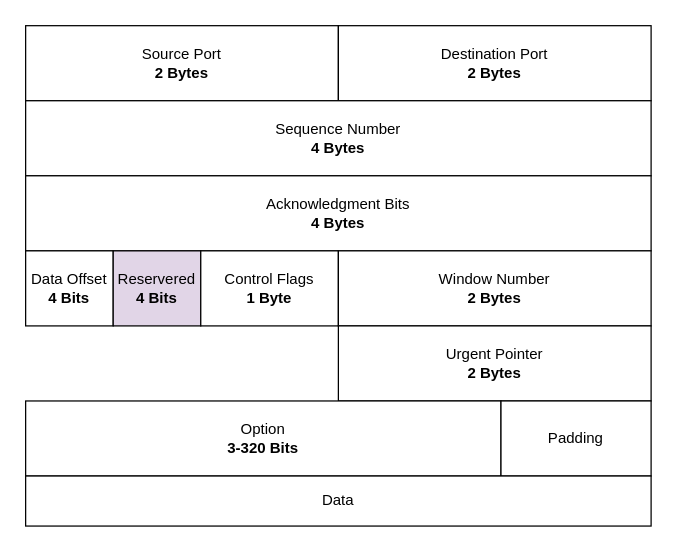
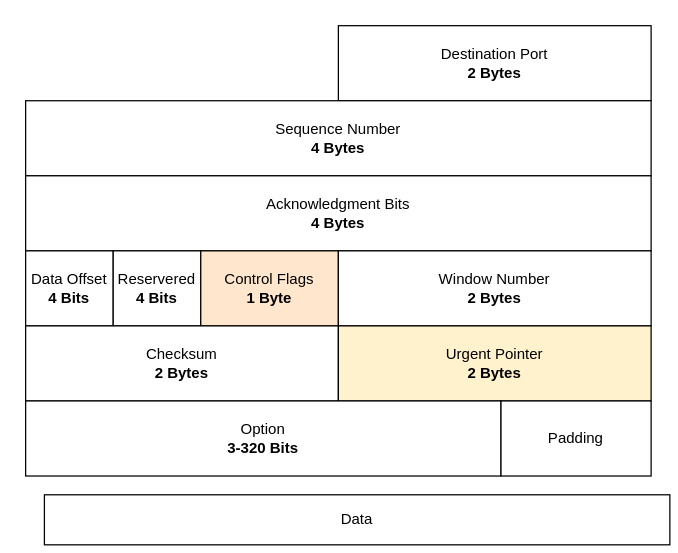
node "Source Port 2 Bytes": removed
node "Reservered 4 Bits": fillcolor #e1d5e7 -> #ffffff
node "Control Flags 1 Byte": fillcolor #ffffff -> #ffe6cc
node "Checksum 2 Bytes": added
node "Urgent Pointer 2 Bytes": fillcolor #ffffff -> #fff2cc
node "Data": moved (338, 501) -> (357, 519)
